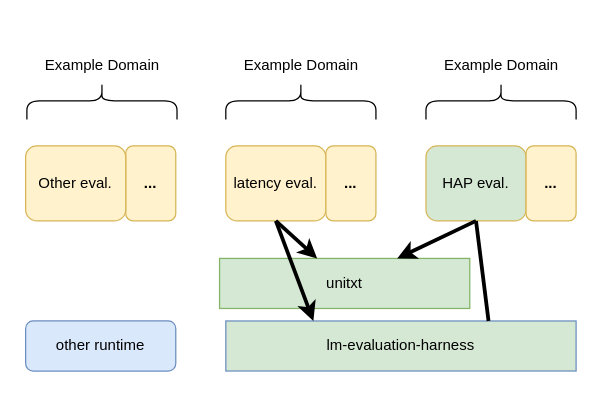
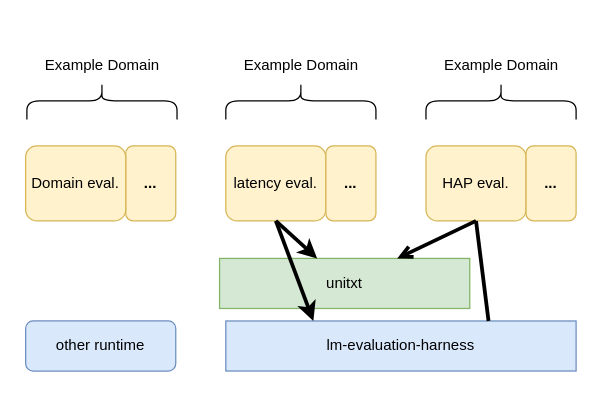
node "Other eval.": label "Other eval." -> "Domain eval."
node "HAP eval.": fillcolor #d5e8d4 -> #fff2cc
edge "HAP eval." -> "unitxt": arrowhead classic -> open
node "lm-evaluation-harness": fillcolor #d5e8d4 -> #dae8fc
